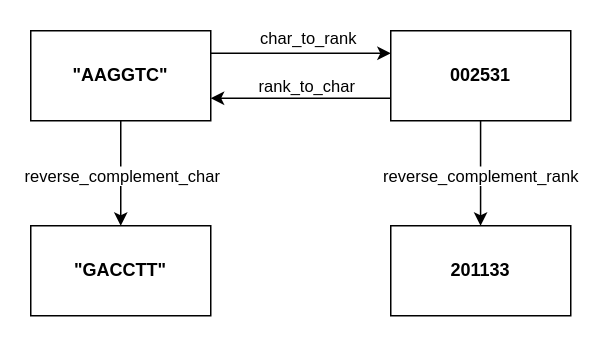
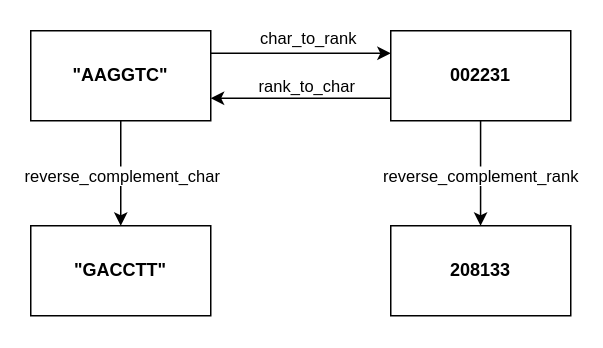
node "002531": label "002531" -> "002231"
node "201133": label "201133" -> "208133"
